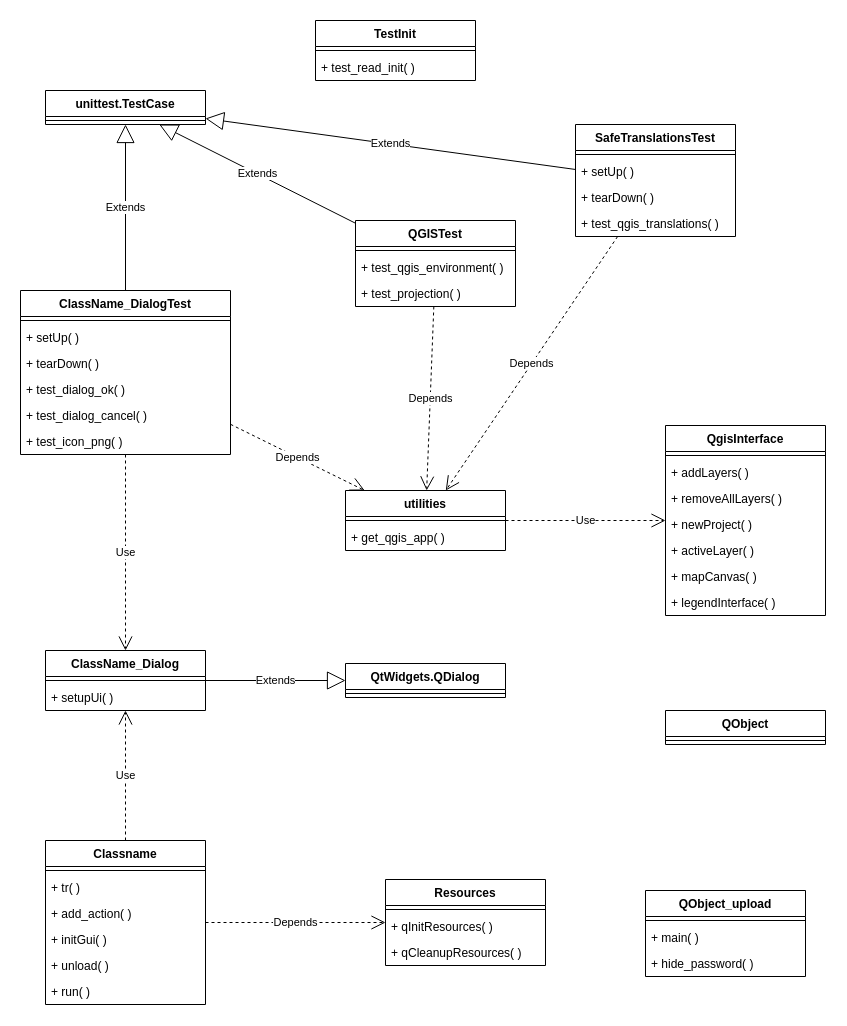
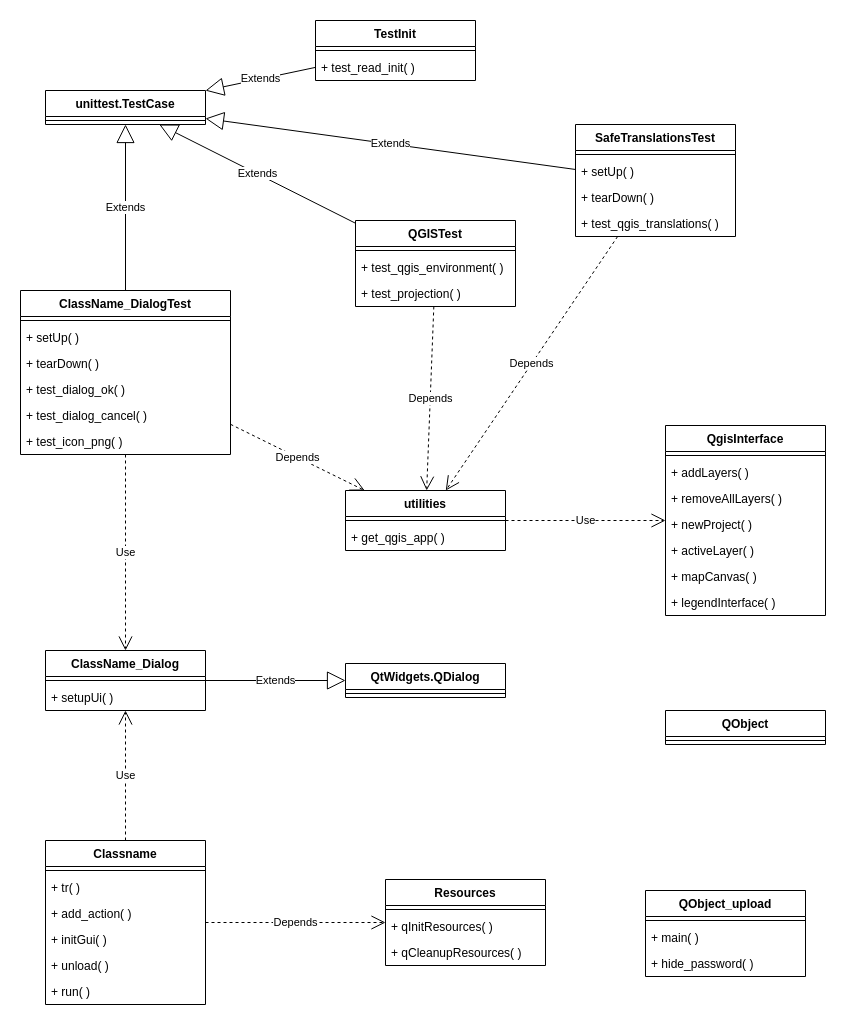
edge "TestInit" -> "unittest.TestCase": added, label "Extends"
